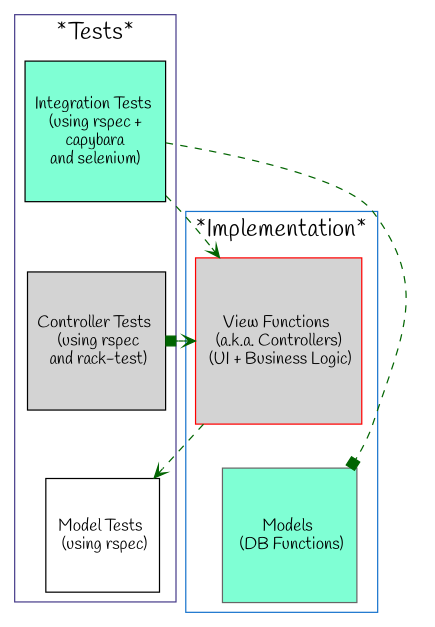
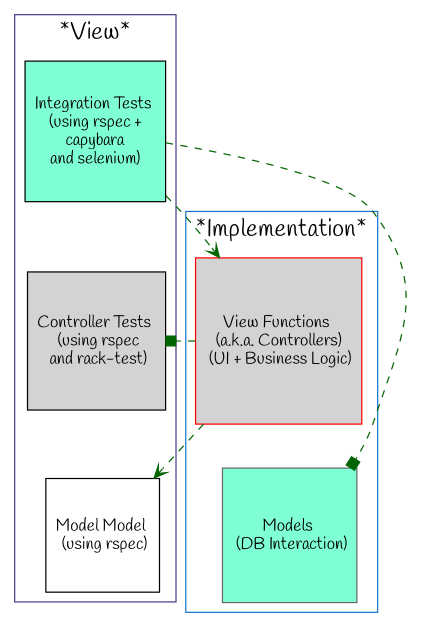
cluster "*Tests*": label "*Tests*" -> "*View*"
edge "Controller Tests (using rspec and rack-test)" -> "View Functions (a.k.a. Controllers) (UI + Business Logic)": removed
node "Model Tests (using rspec)": label "Model Tests (using rspec)" -> "Model Model (using rspec)"
node "Models (DB Functions)": label "Models (DB Functions)" -> "Models (DB Interaction)"
